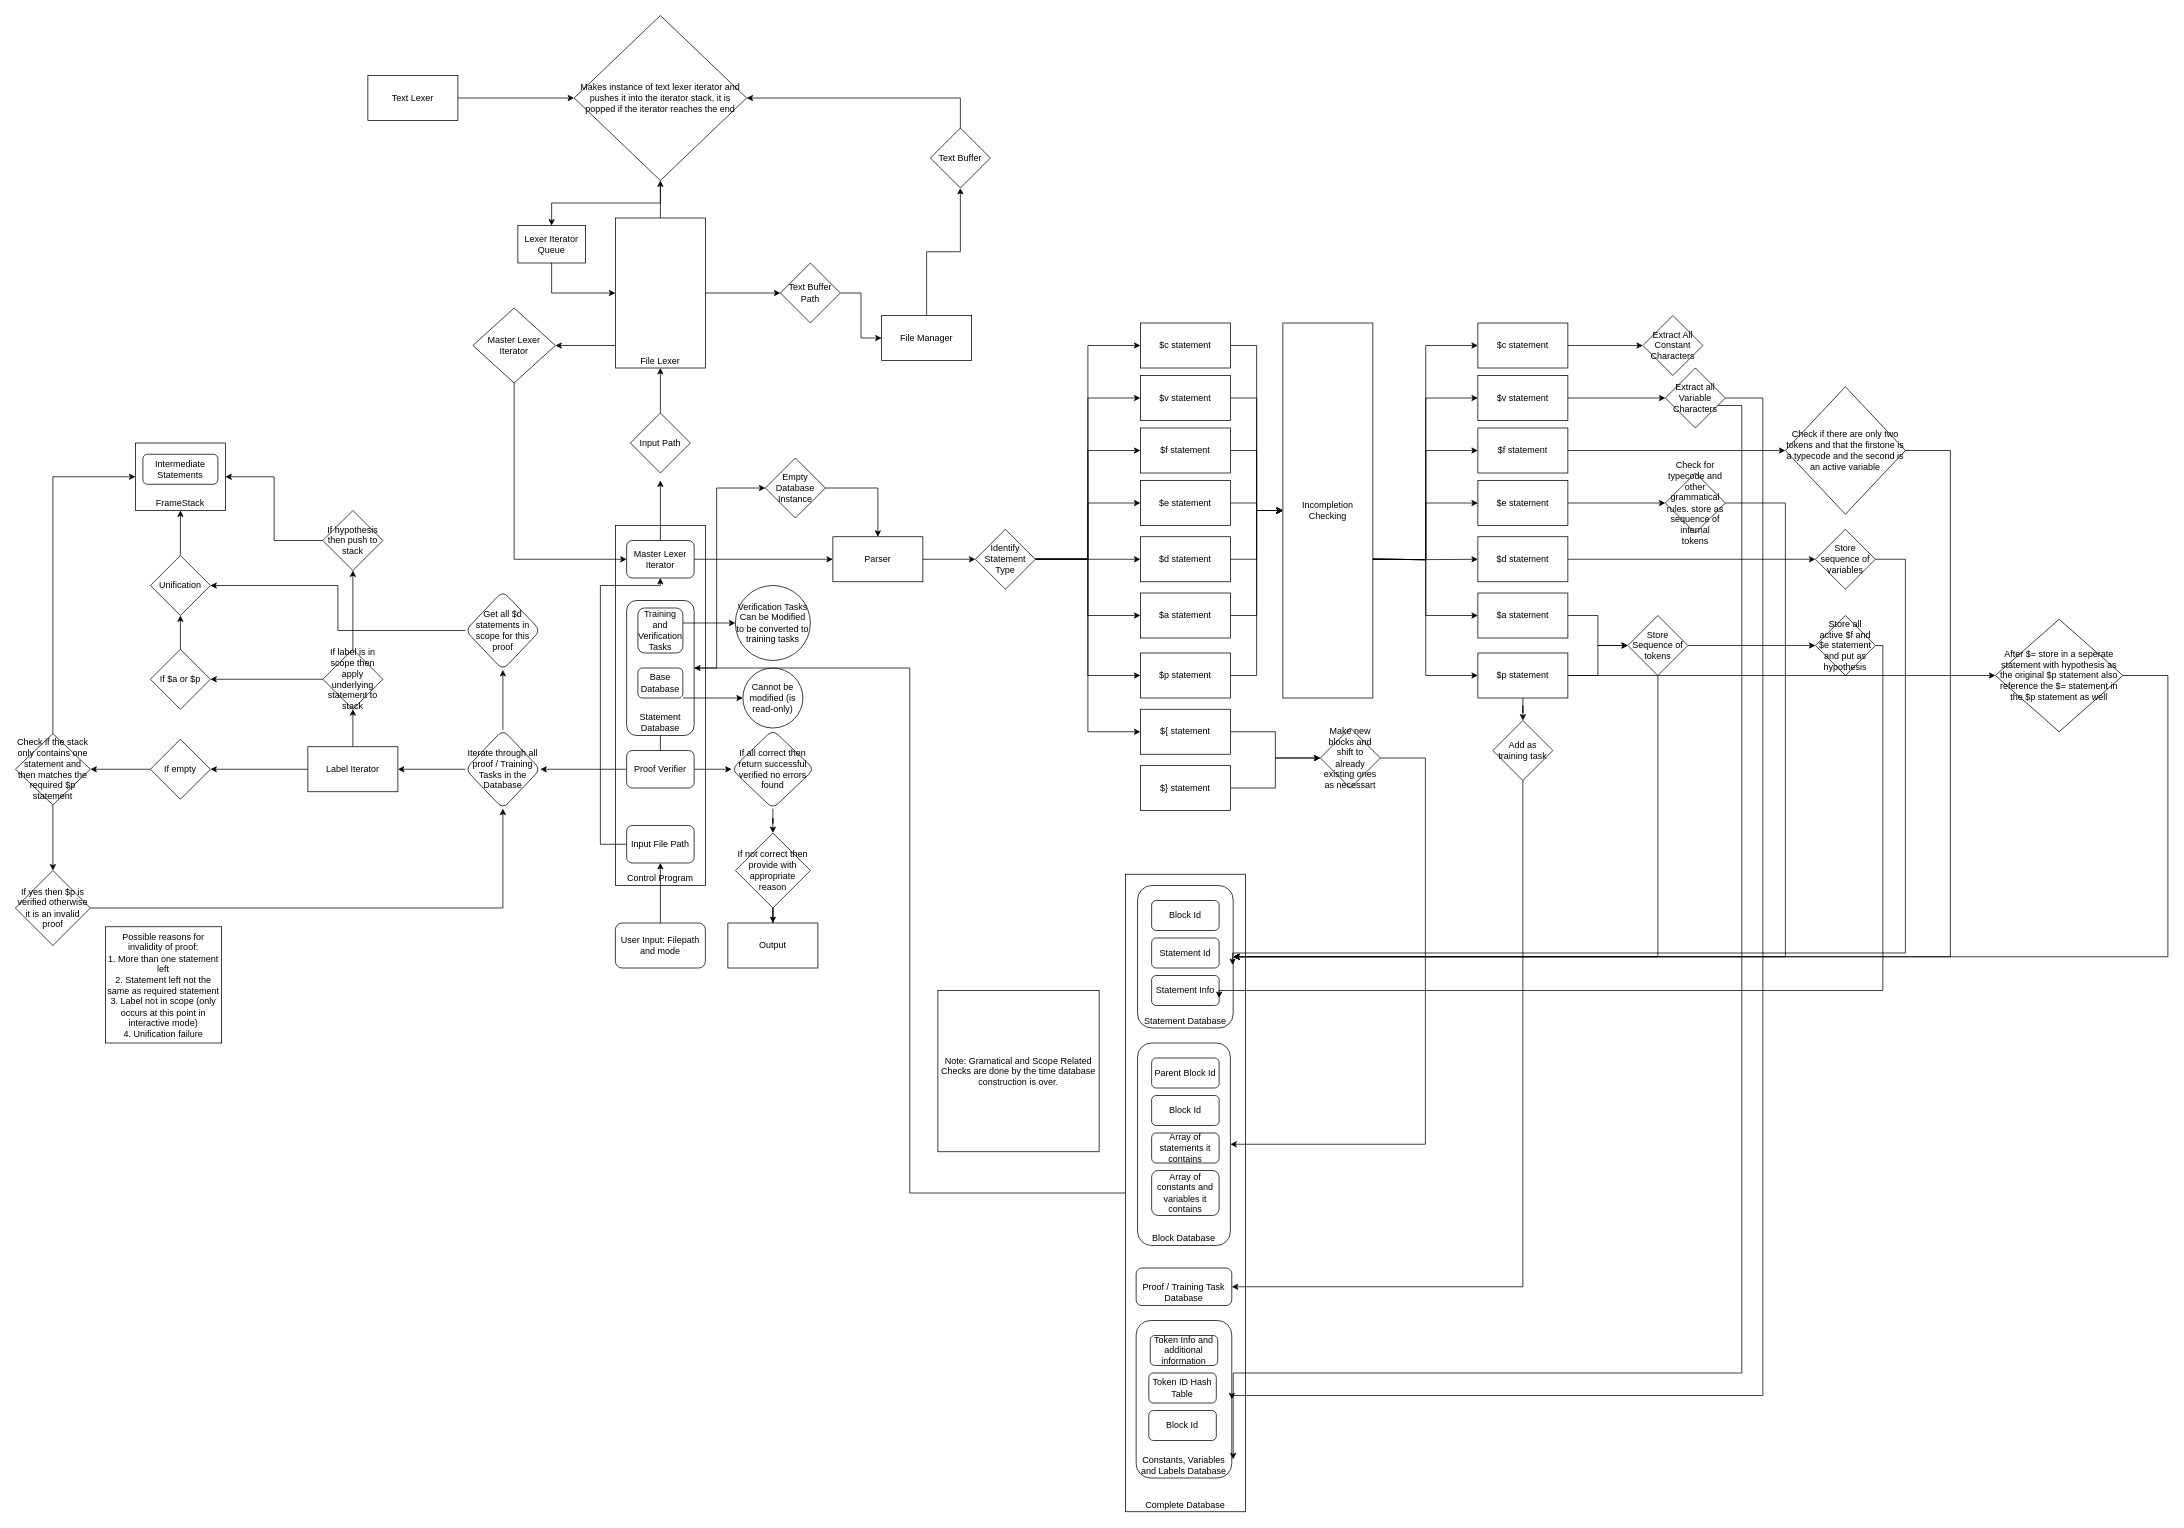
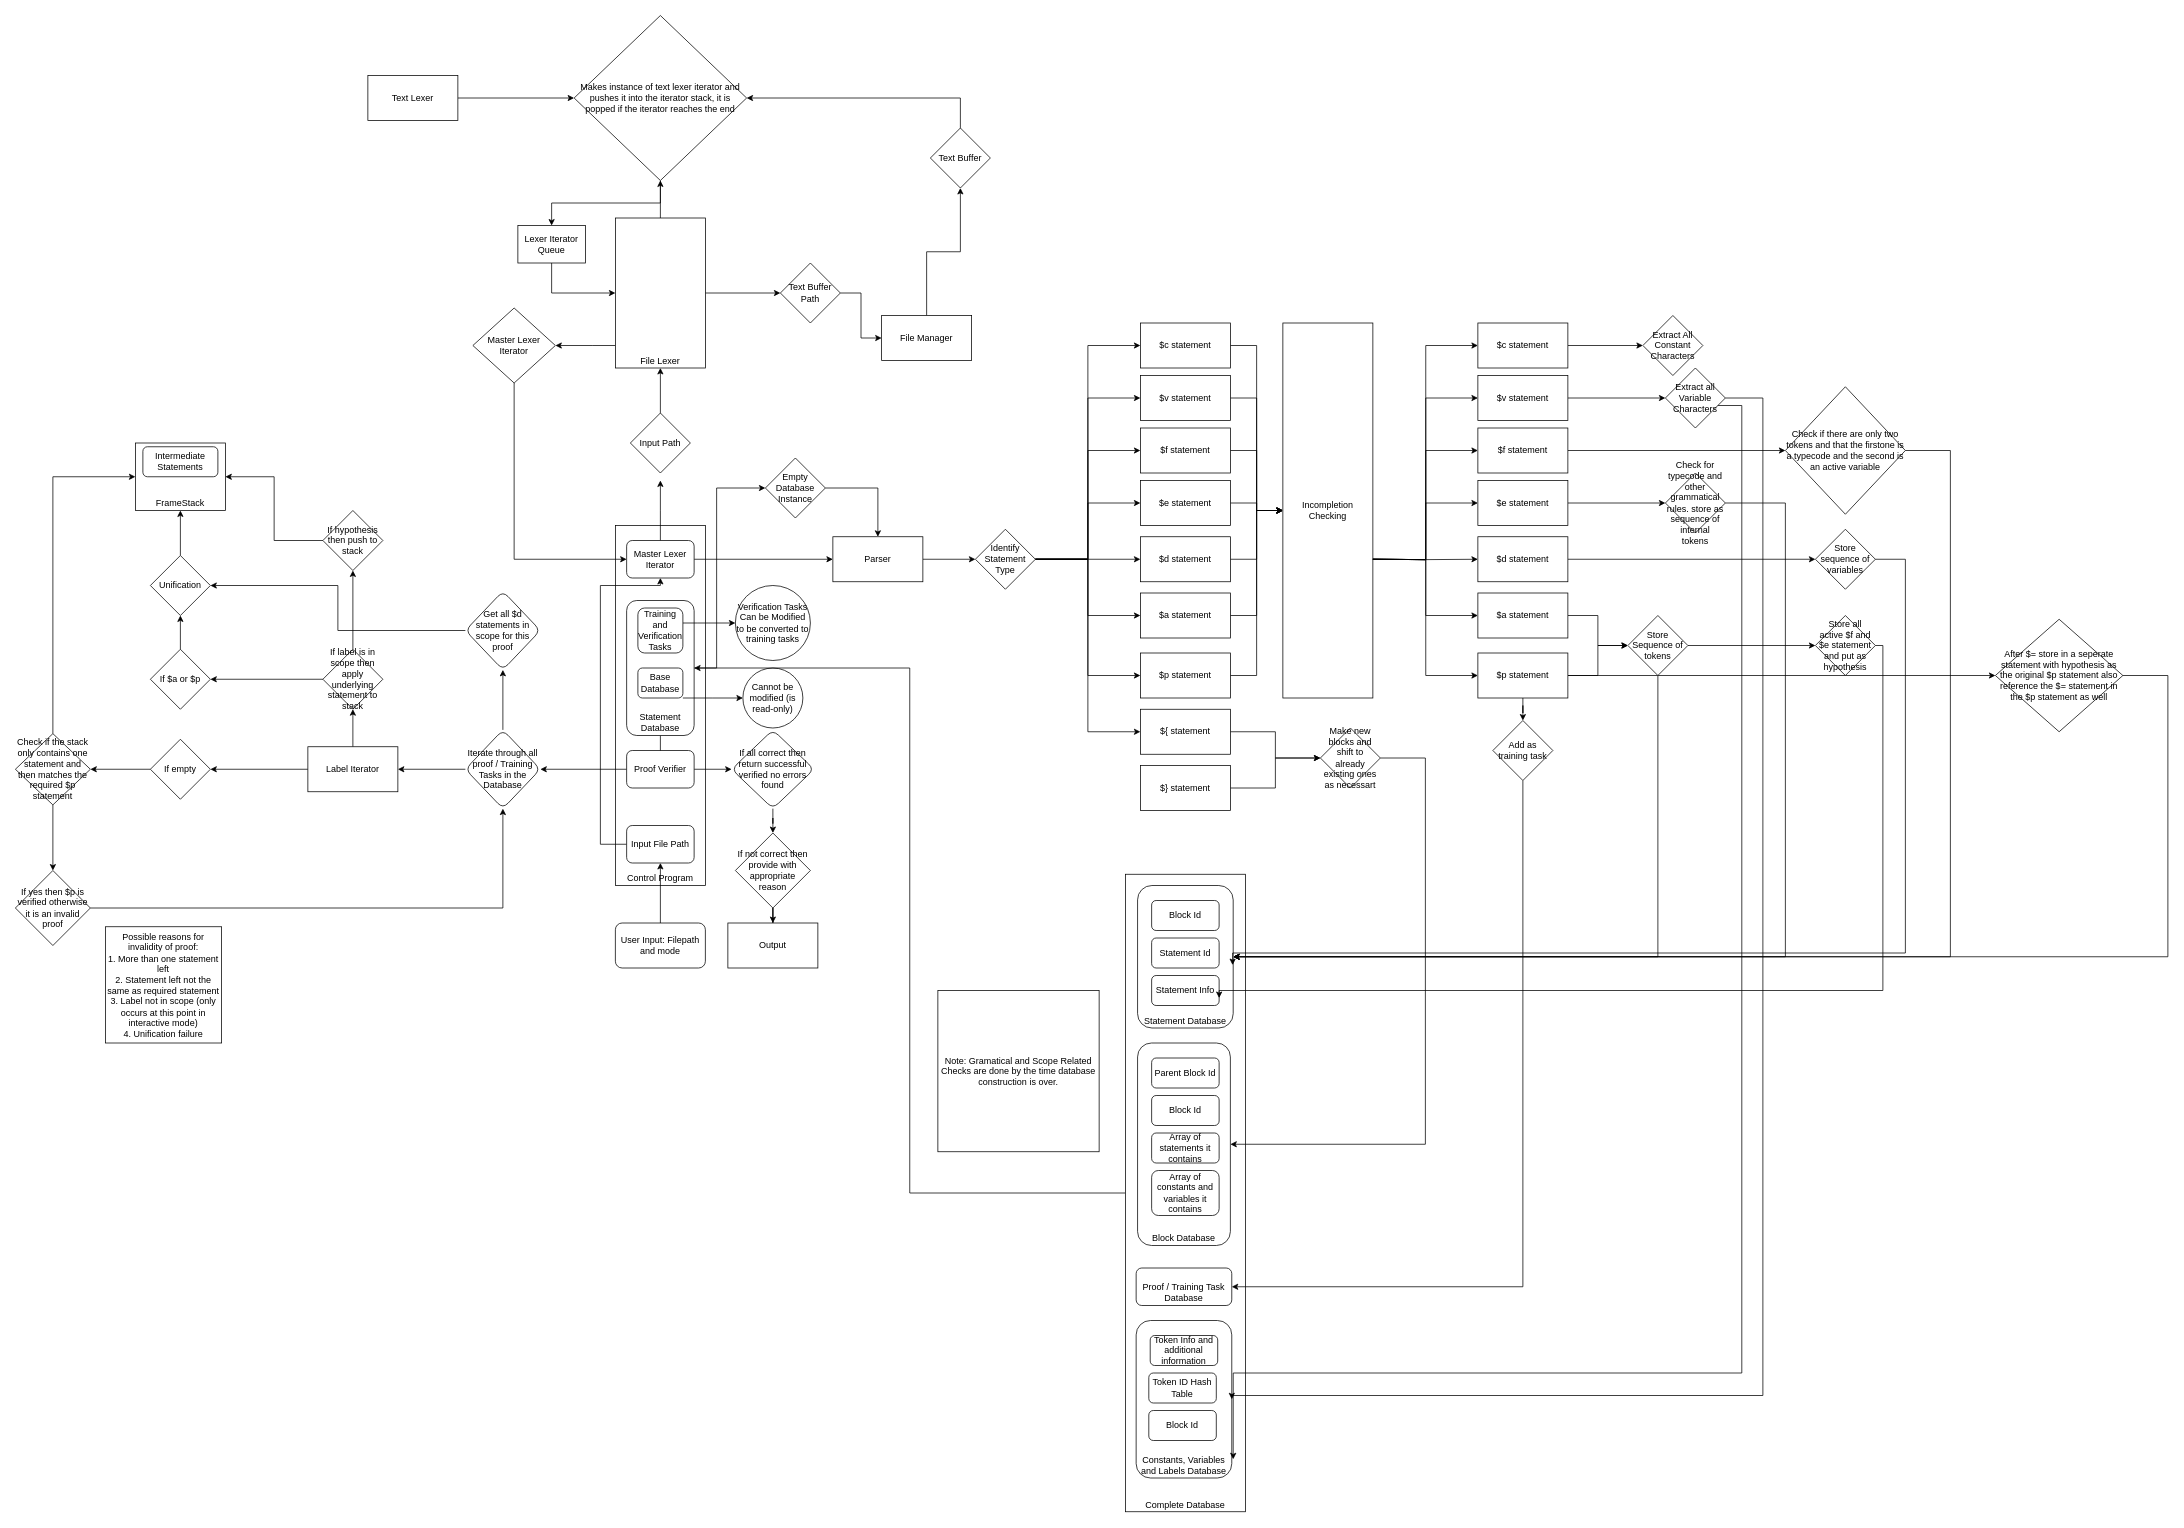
node "Intermediate Statements": moved (180, 469) -> (180, 462)
